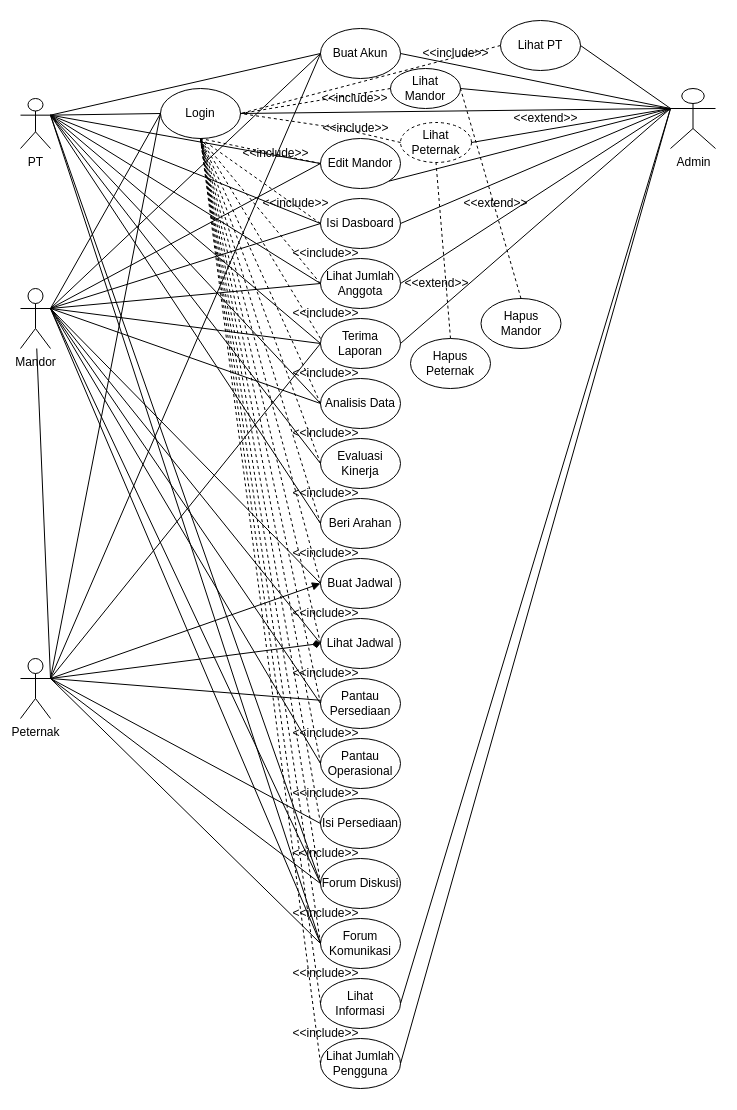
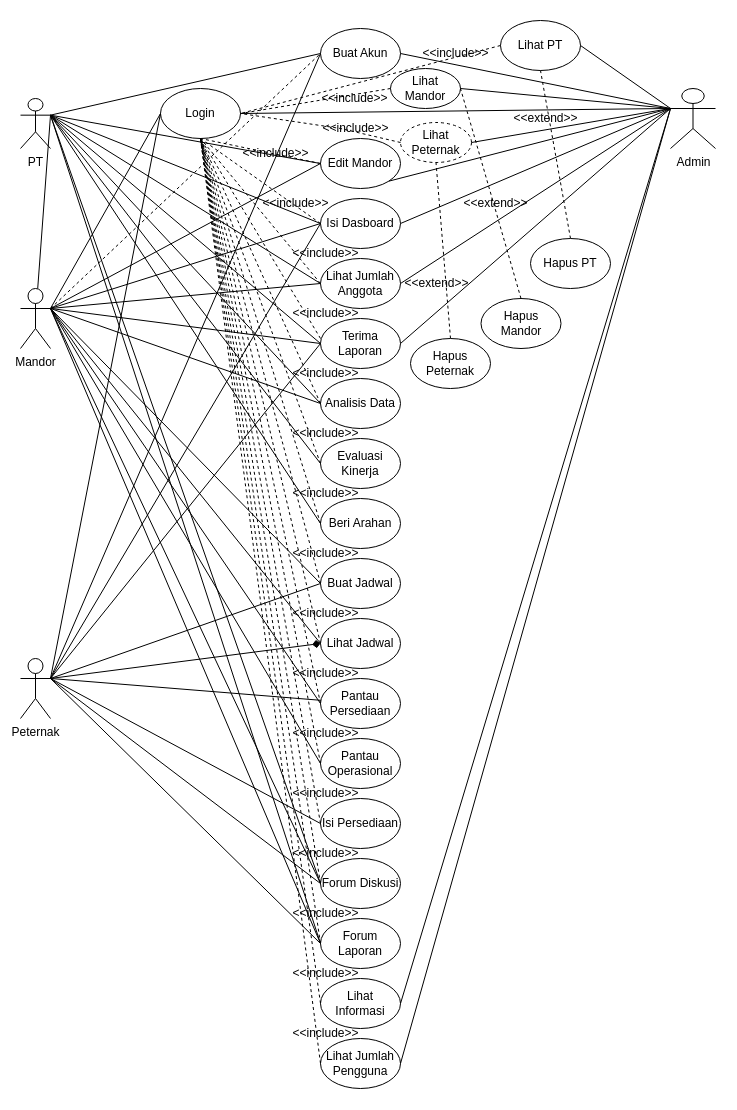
edge "Login" -- "PT": now "Mandor" -- "PT"
edge "Lihat PT" -- "Hapus PT": added
edge "Buat Akun" -- "Mandor": style solid -> dashed
node "Hapus PT": added
edge "Mandor" -- "Peternak": now "Isi Dasboard" -- "Peternak"
edge "Peternak" -> "Buat Jadwal": arrowhead block -> none
node "Forum Komunikasi": label "Forum Komunikasi" -> "Forum Laporan"
